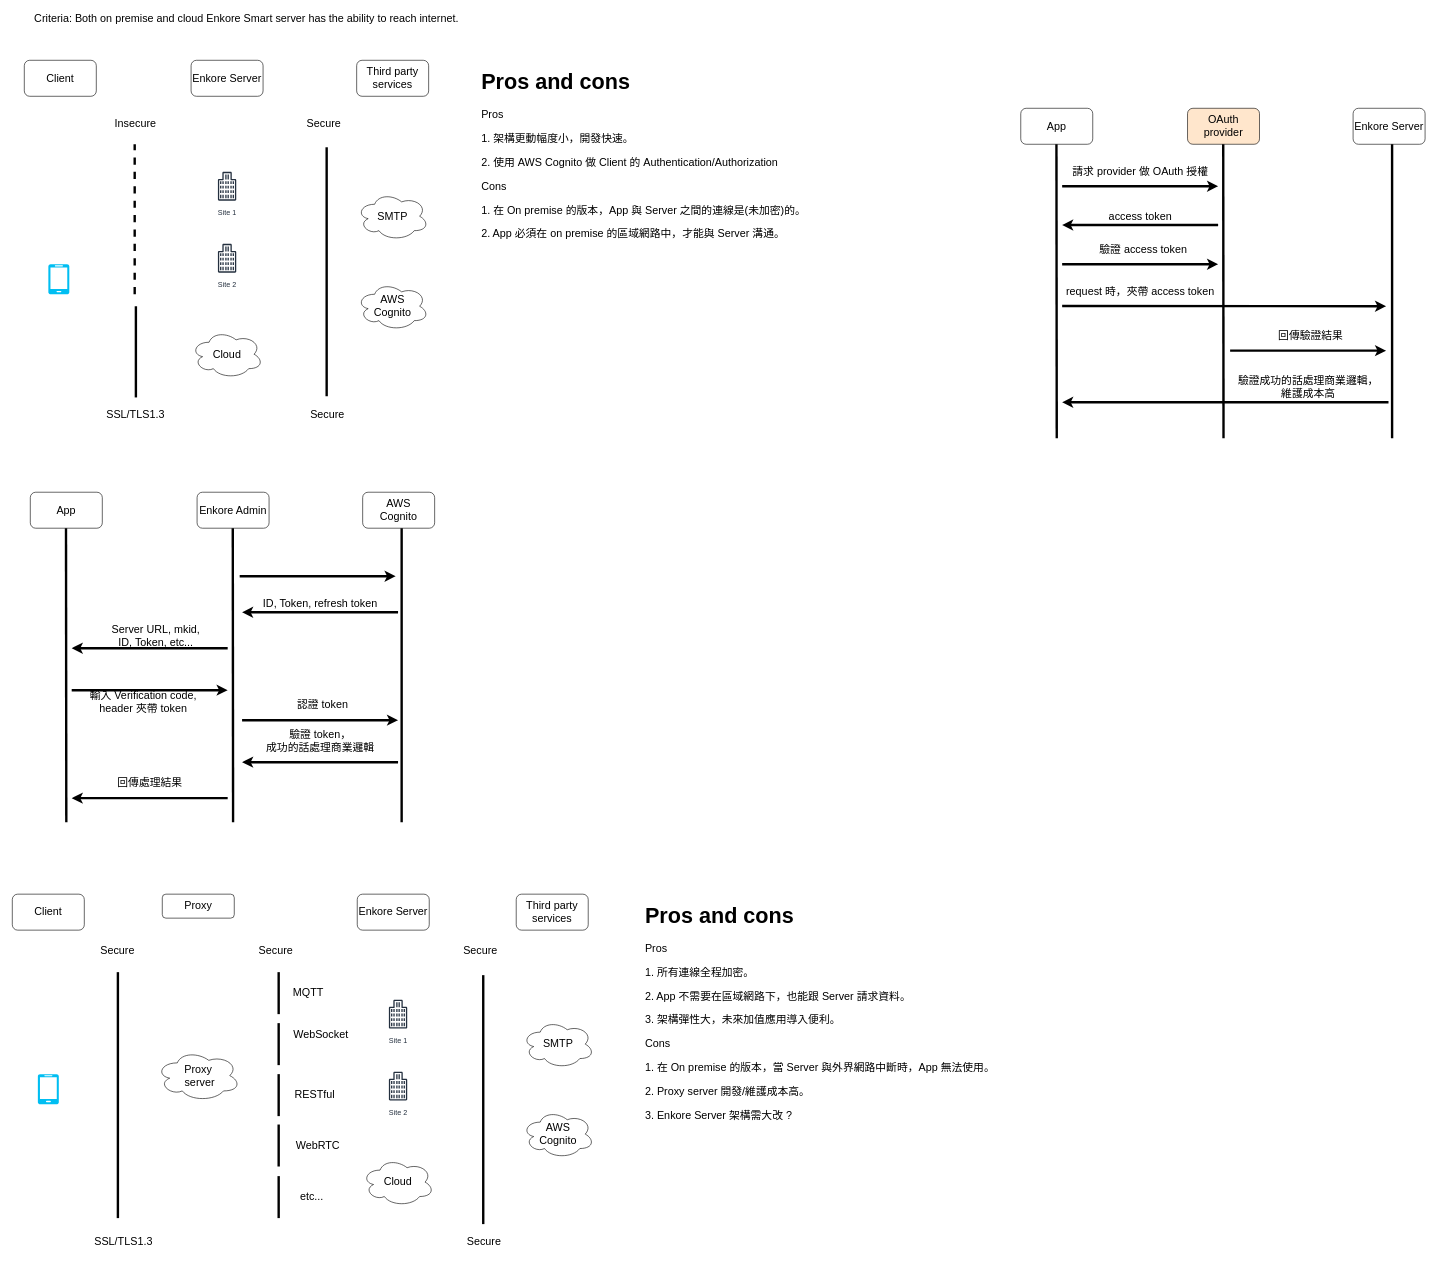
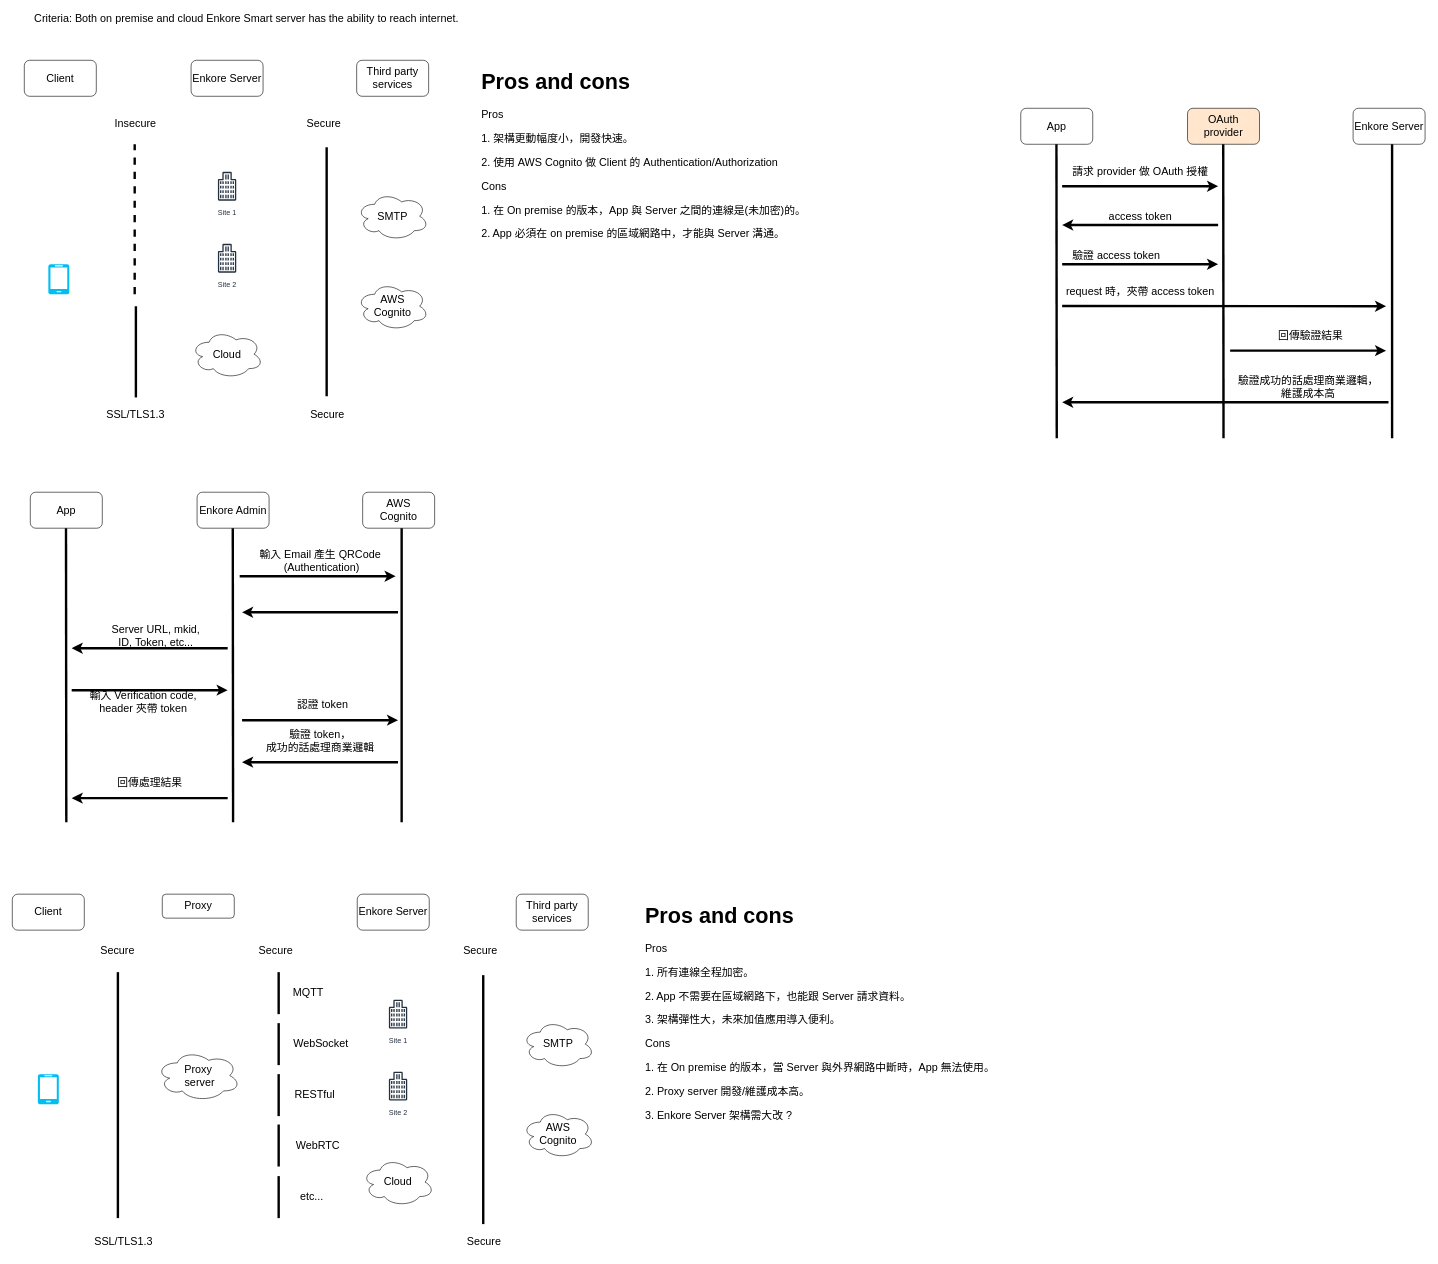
node "驗證 access token": moved (1143, 249) -> (1116, 255)
node "輸入 Email 產生 QRCode (Authentication)": added
node "ID, Token, refresh token": removed
node "WebSocket": moved (321, 1035) -> (321, 1044)
